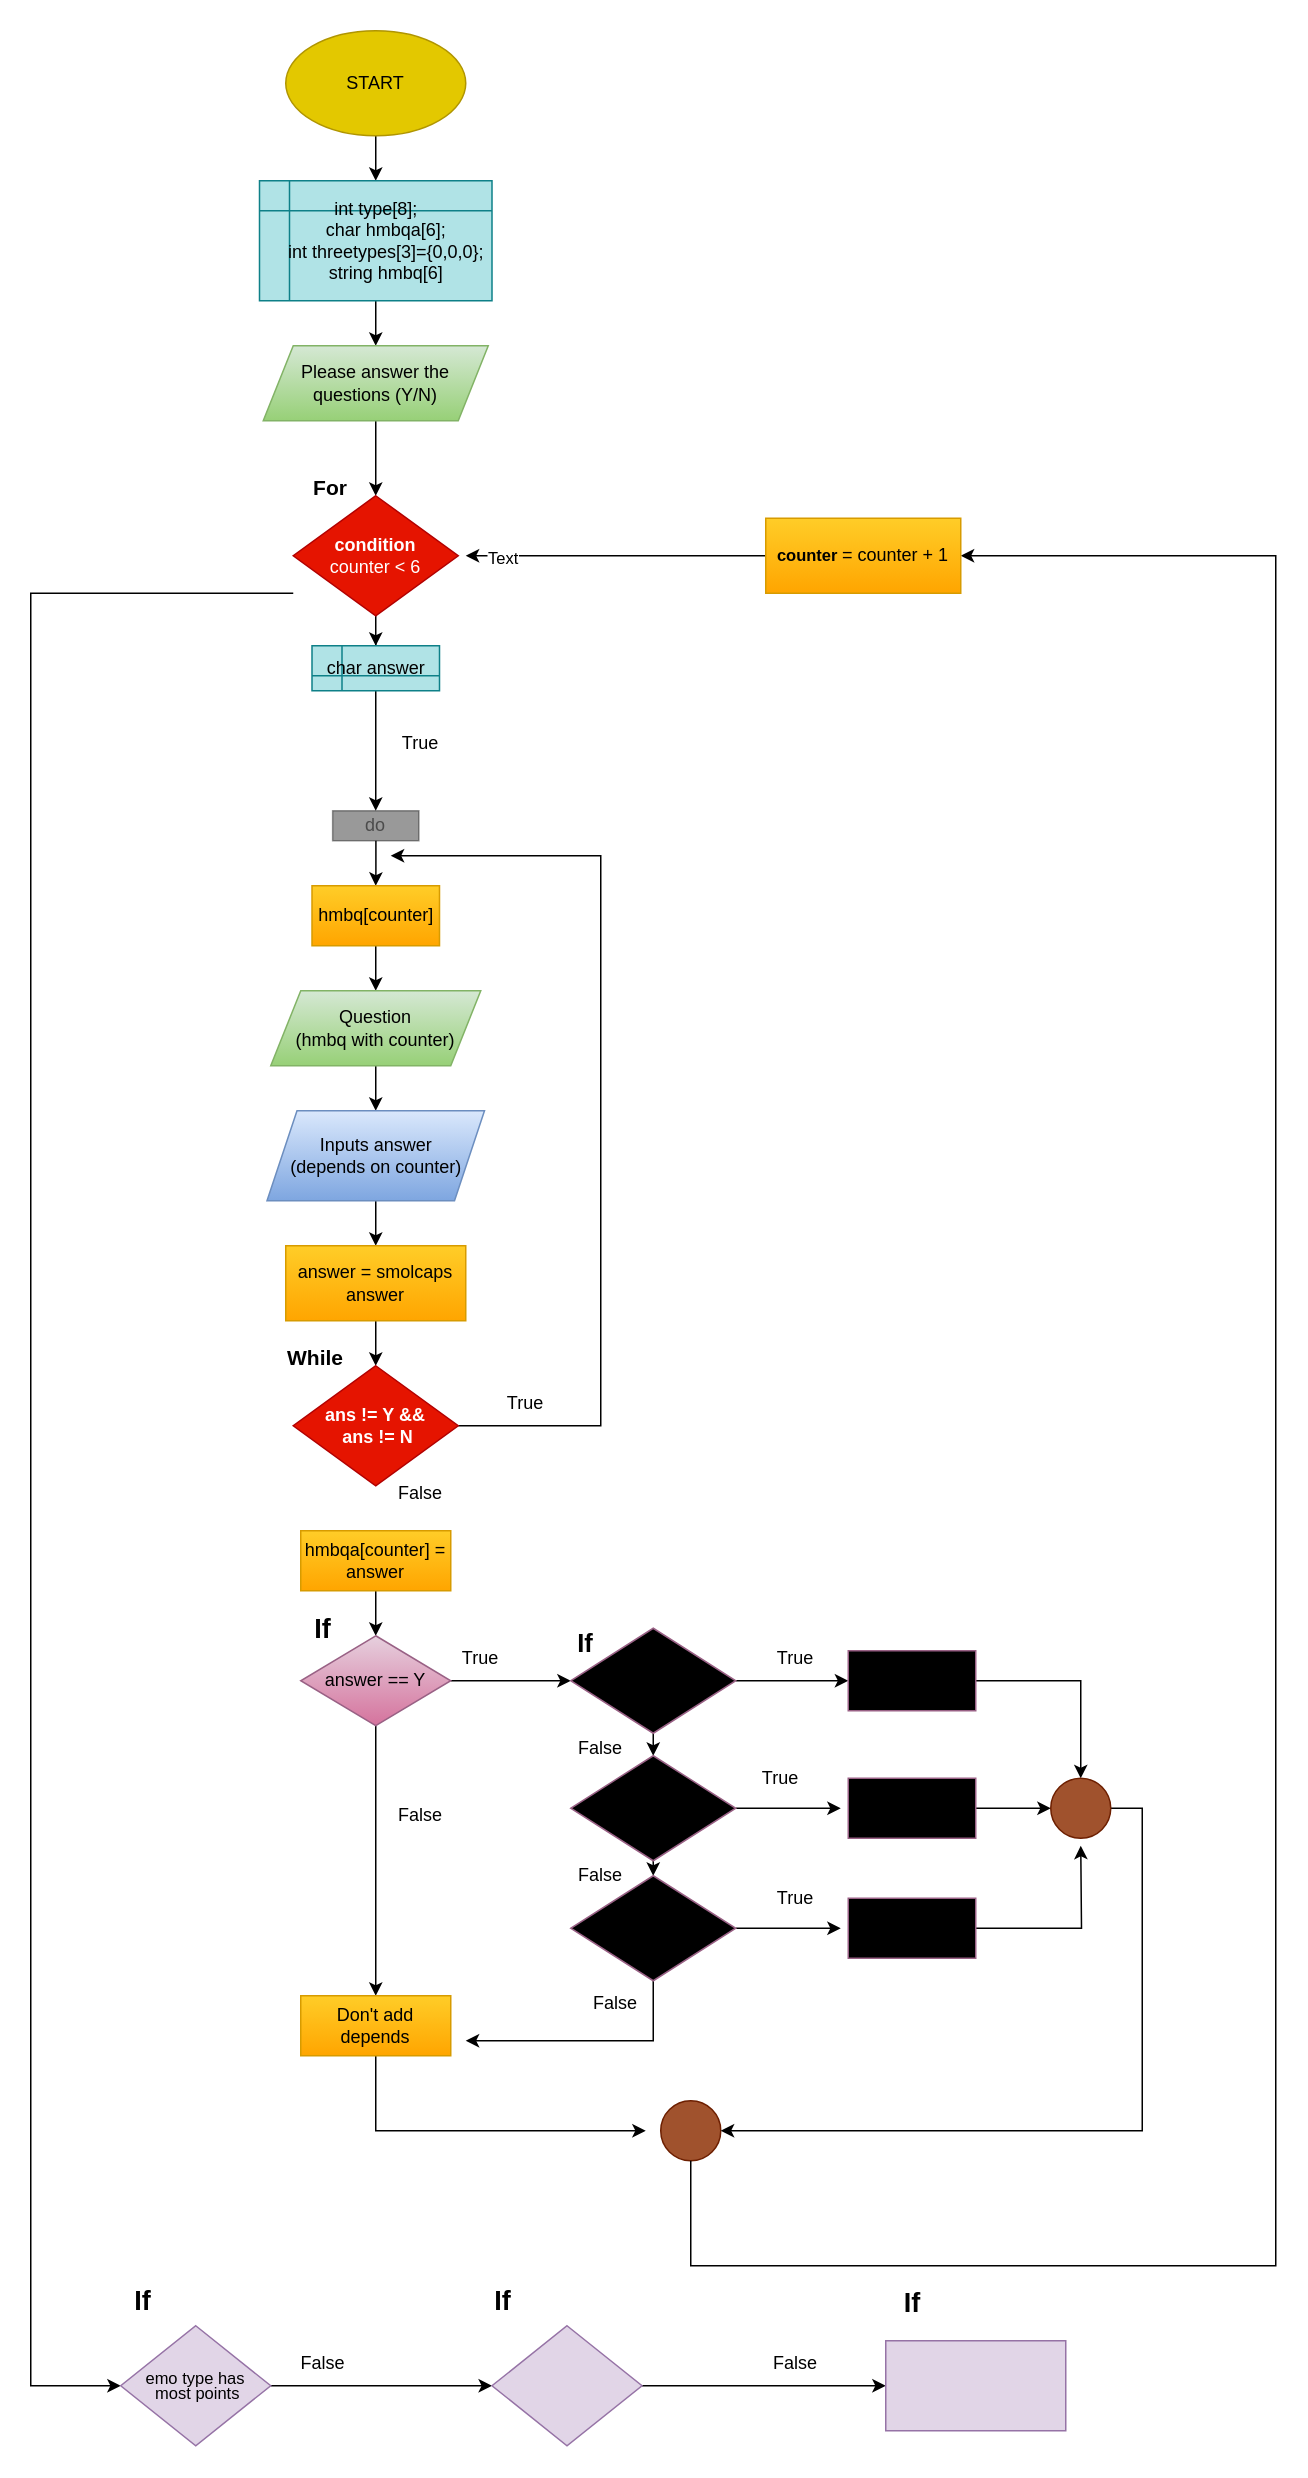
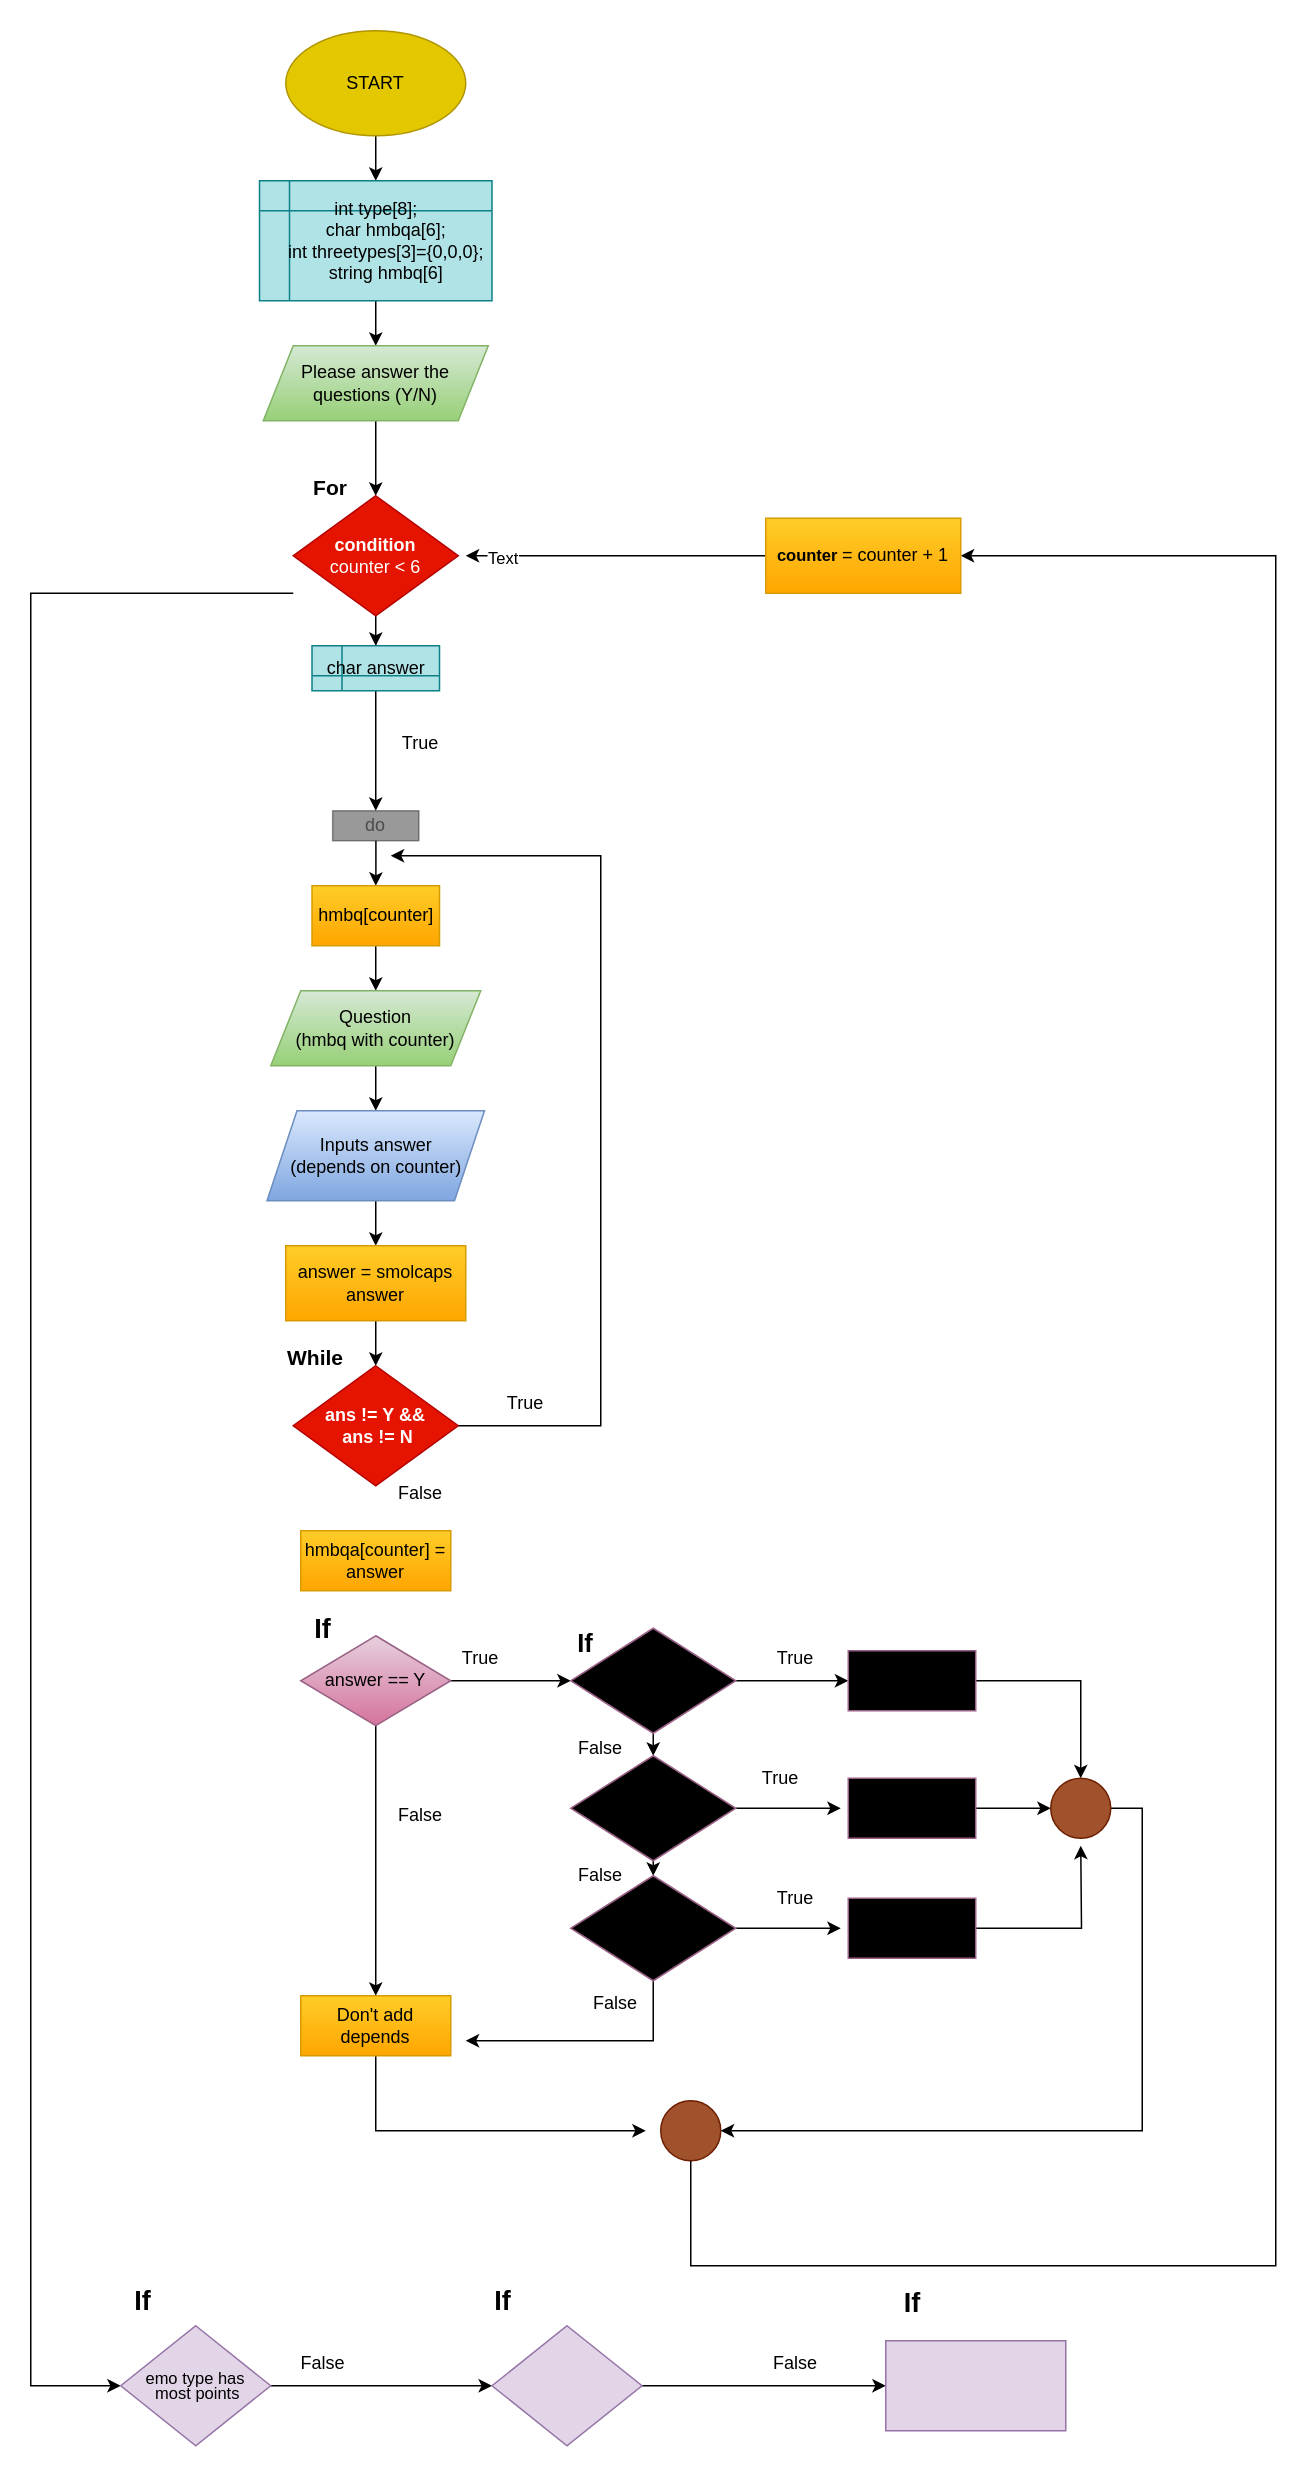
edge "hmbqa[counter] = answer" -> "answer == Y": removed
